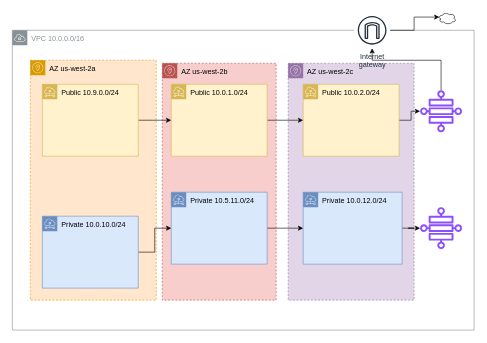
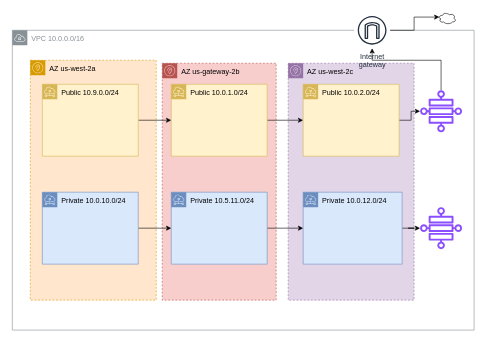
node "AZ us-west-2b": label "AZ us-west-2b" -> "AZ us-gateway-2b"
node "Private 10.0.10.0/24": moved (90, 252) -> (90, 228)
